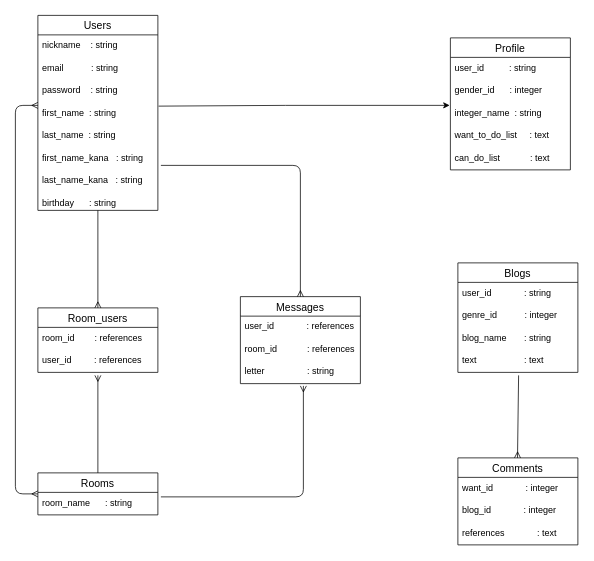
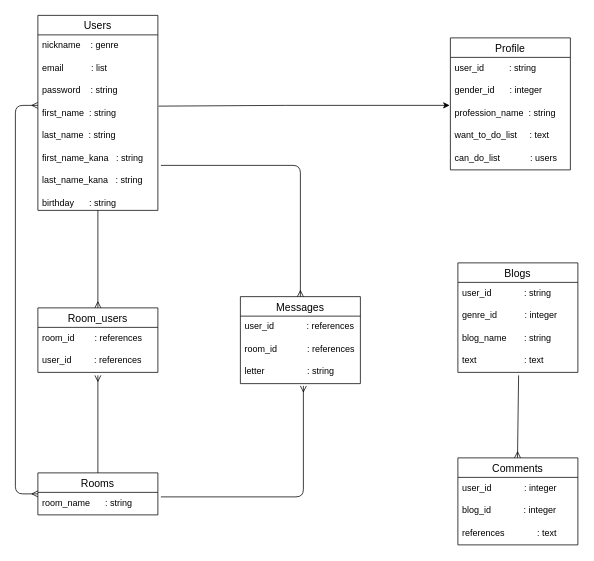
node "nickname : string": label "nickname : string" -> "nickname : genre"
node "email : string": label "email : string" -> "email : list"
node "integer_name : string": label "integer_name : string" -> "profession_name : string"
node "can_do_list : text": label "can_do_list : text" -> "can_do_list : users"
node "want_id : integer": label "want_id : integer" -> "user_id : integer"
